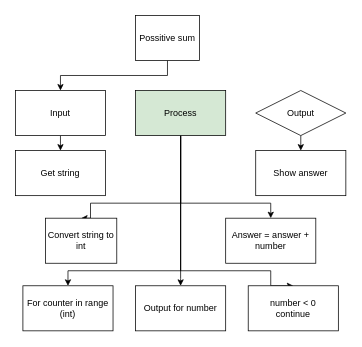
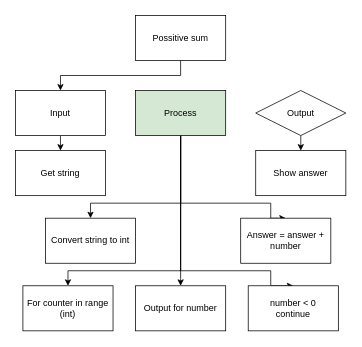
node "Possitive sum": size 64x45 -> 90x45
node "Convert string to int": size 71x45 -> 90x45
node "Answer = answer + number": moved (270, 240) -> (285, 240)
